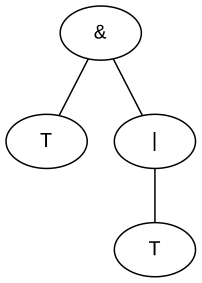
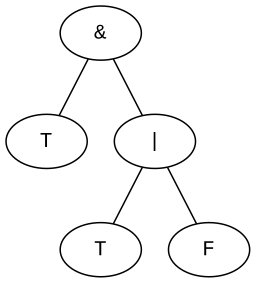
node "F": added
